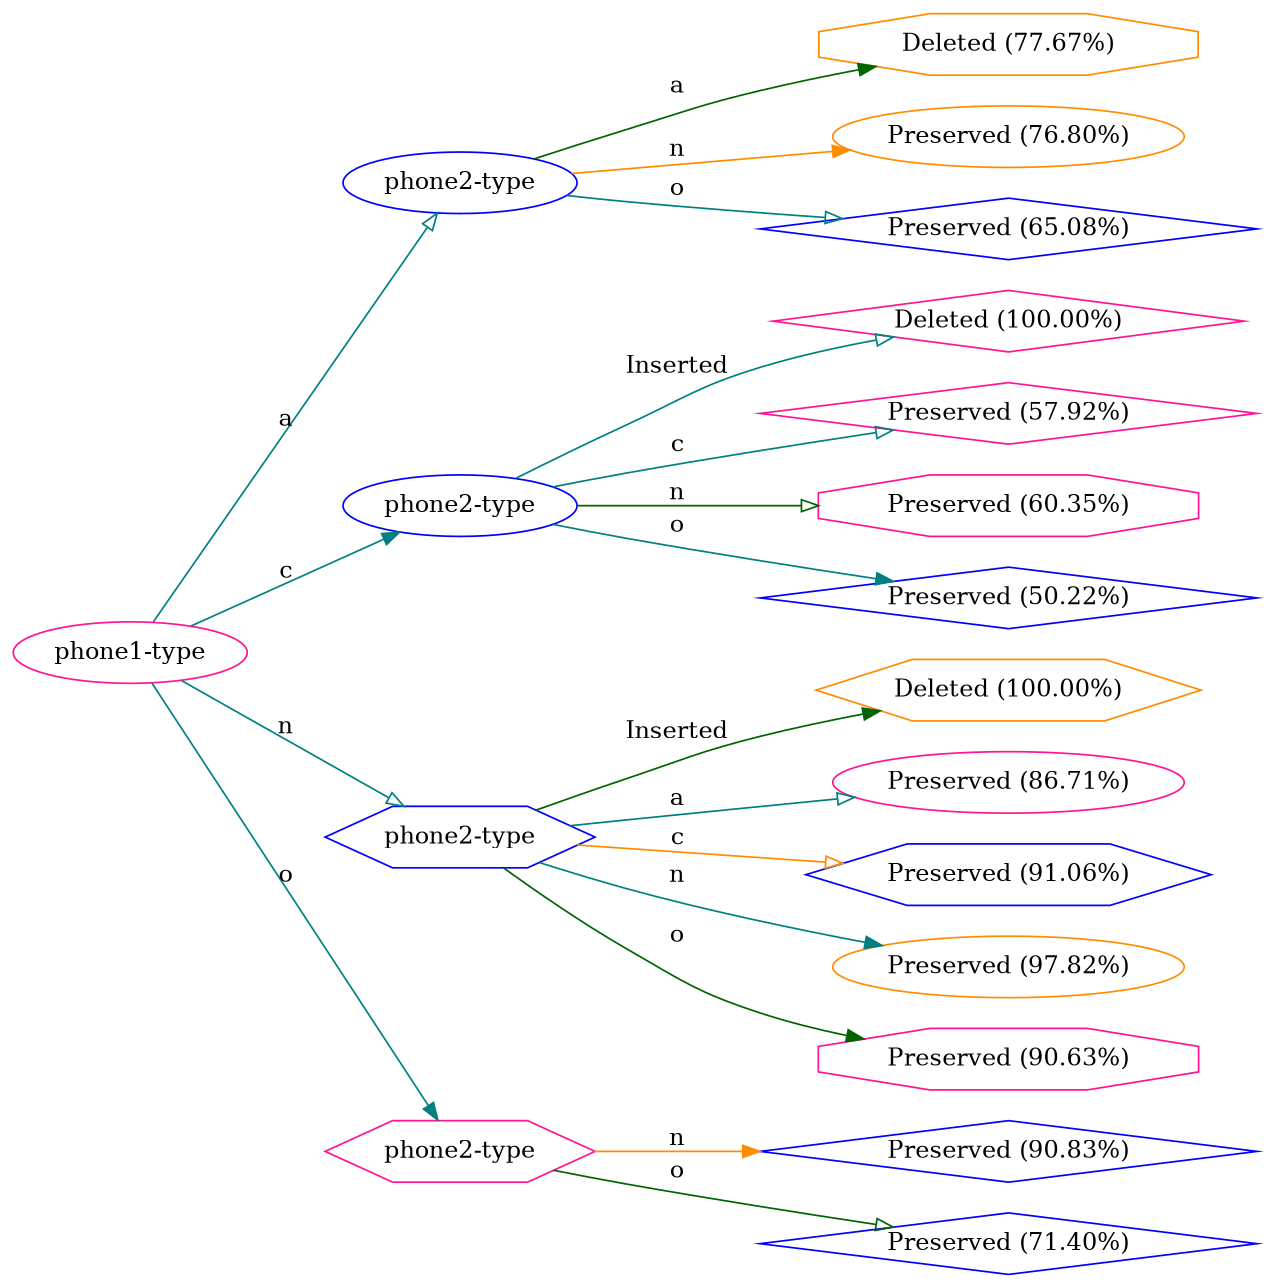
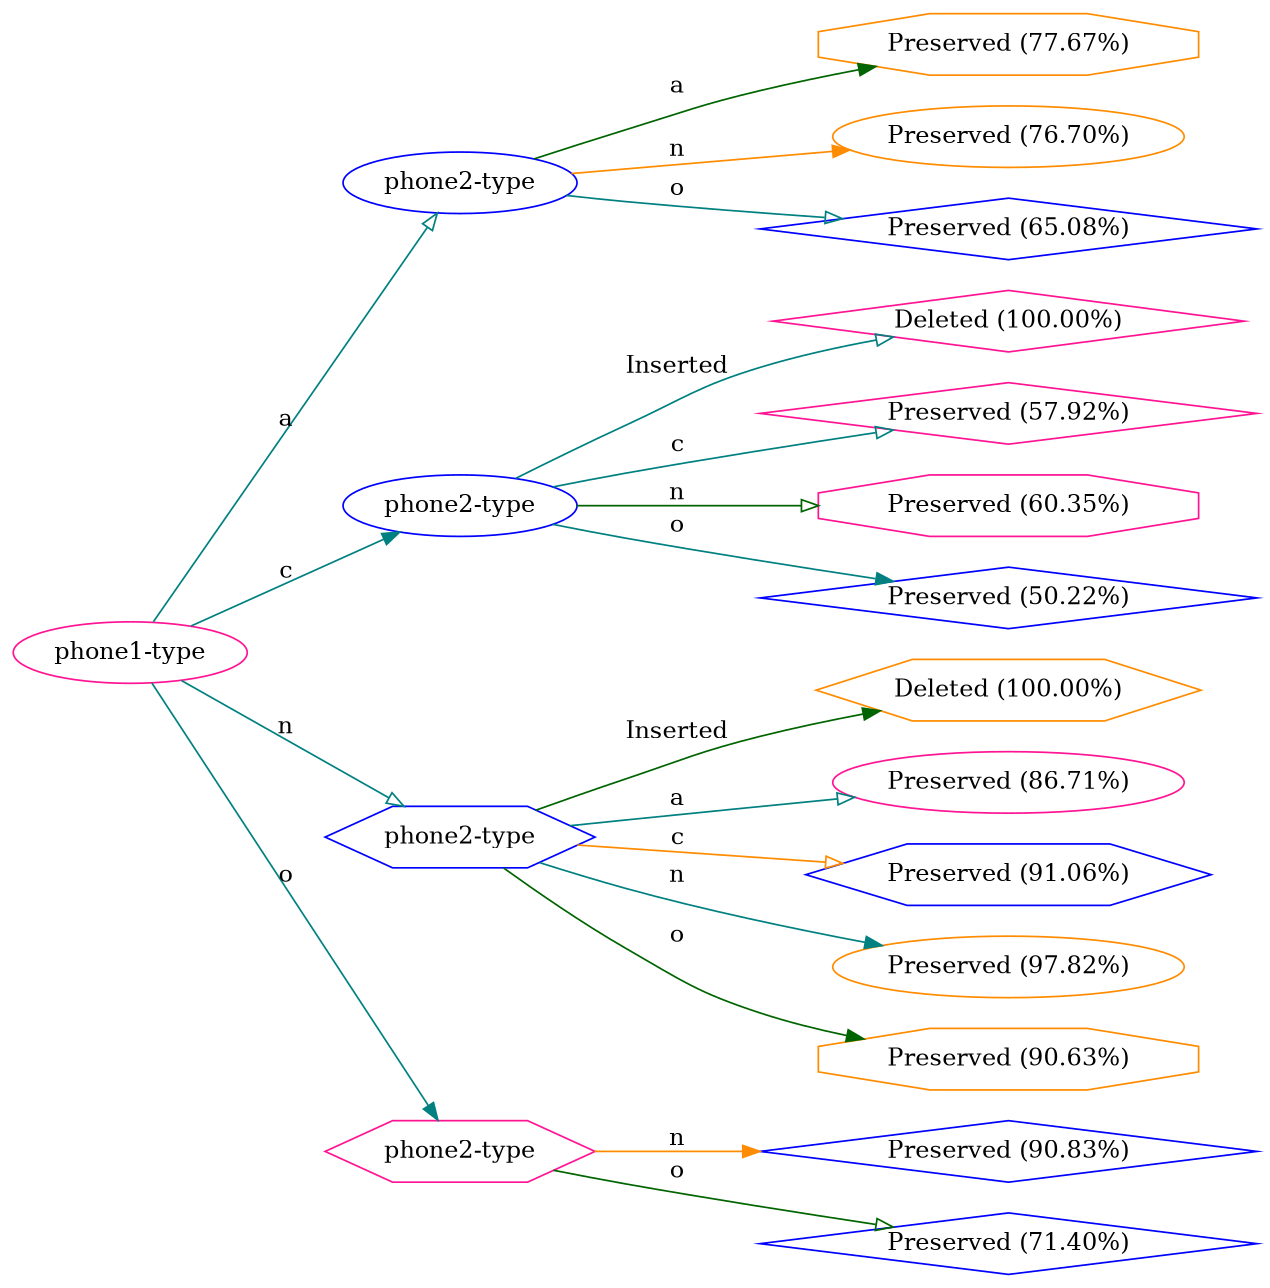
node "Deleted (77.67%)": label "Deleted (77.67%)" -> "Preserved (77.67%)"
node "Preserved (76.80%)": label "Preserved (76.80%)" -> "Preserved (76.70%)"
node "Preserved (90.63%)": color deeppink -> darkorange
